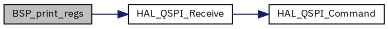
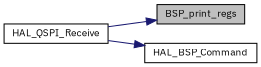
edge "BSP_print_regs" -> "HAL_QSPI_Receive": reversed
node "HAL_QSPI_Command": label "HAL_QSPI_Command" -> "HAL_BSP_Command"
